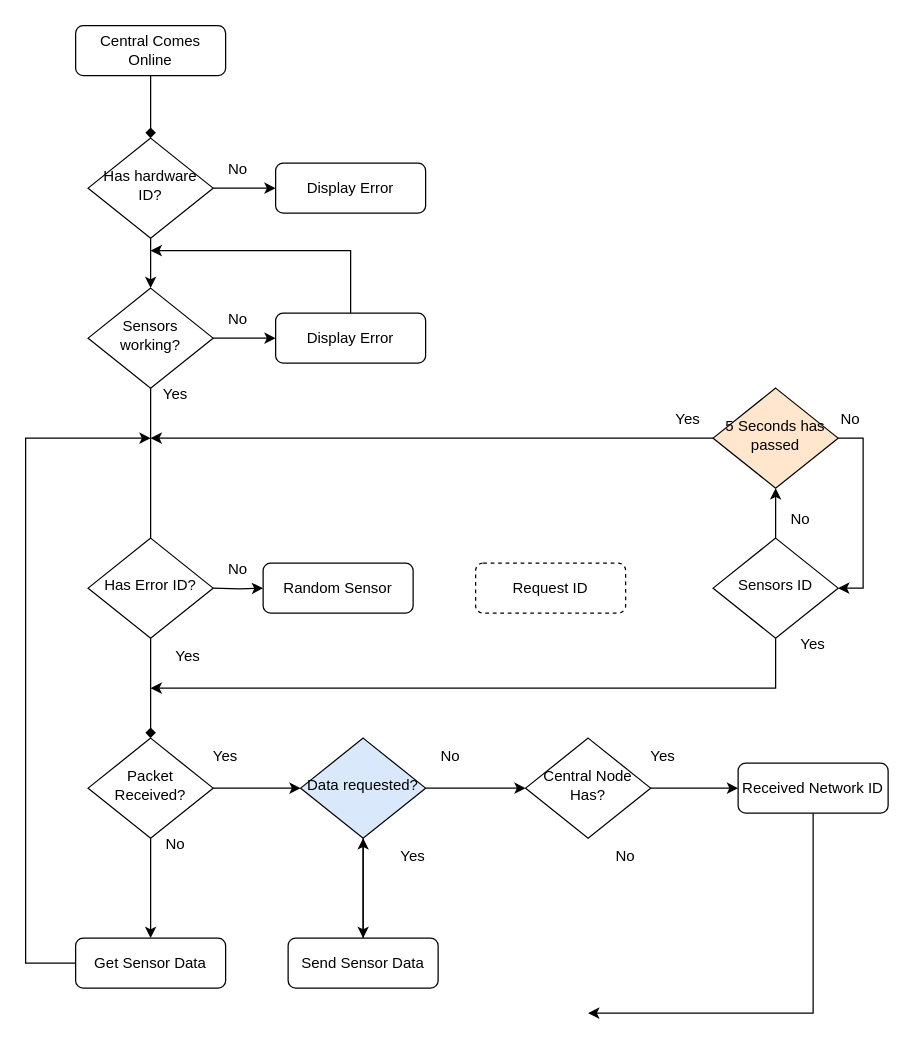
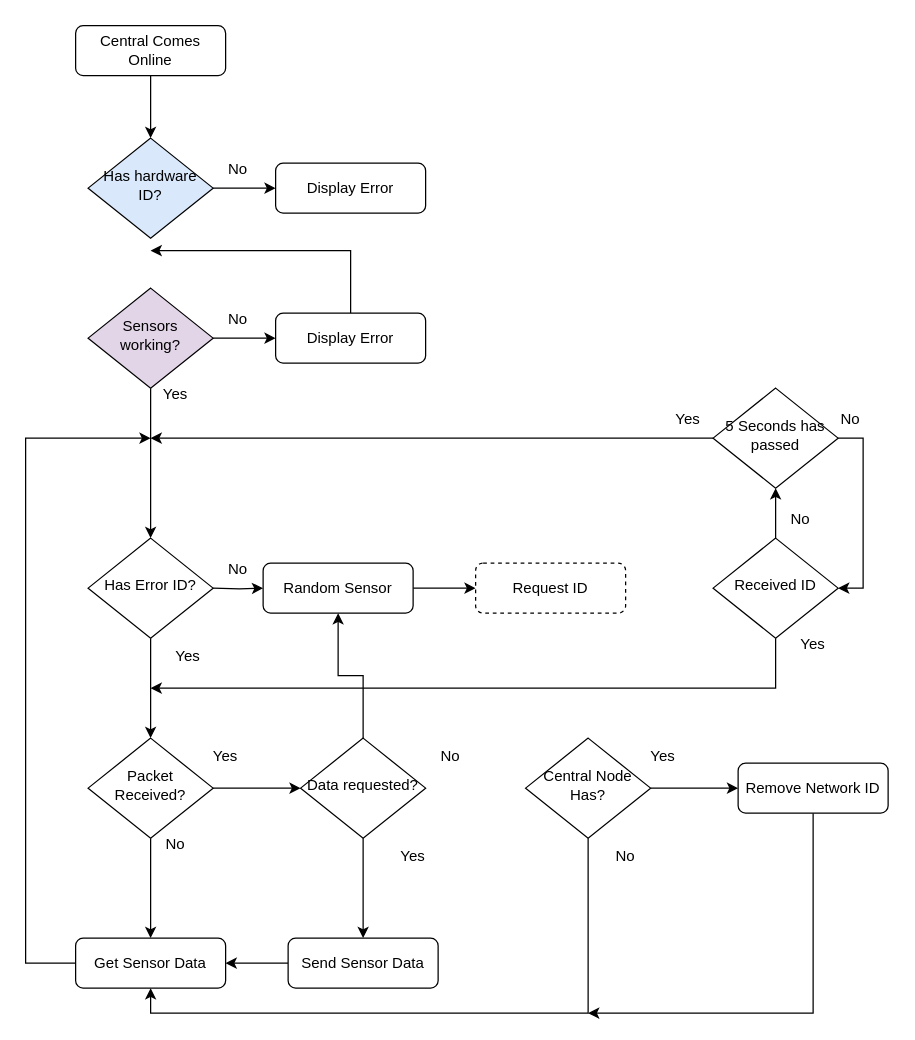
edge "Central Comes Online" -> "Has hardware ID?": arrowhead diamond -> classic
node "Has hardware ID?": fillcolor #ffffff -> #dae8fc
edge "Has hardware ID?" -> "Sensors working?": removed
node "Sensors working?": fillcolor #ffffff -> #e1d5e7
node "5 Seconds has passed": fillcolor #ffe6cc -> #ffffff
edge "Sensors working?" -- "Has Error ID?": arrowhead none -> classic
node "Sensors ID": label "Sensors ID" -> "Received ID"
edge "Random Sensor" -> "Request ID": added
edge "Has Error ID?" -> "Packet Received?": arrowhead diamond -> classic
node "Data requested?": fillcolor #dae8fc -> #ffffff
edge "Data requested?" -> "Central Node Has?": now "Data requested?" -> "Random Sensor"
node "Received Network ID": label "Received Network ID" -> "Remove Network ID"
edge "Send Sensor Data" -> "Data requested?": now "Send Sensor Data" -> "Get Sensor Data"
edge "Central Node Has?" -> "Get Sensor Data": added
